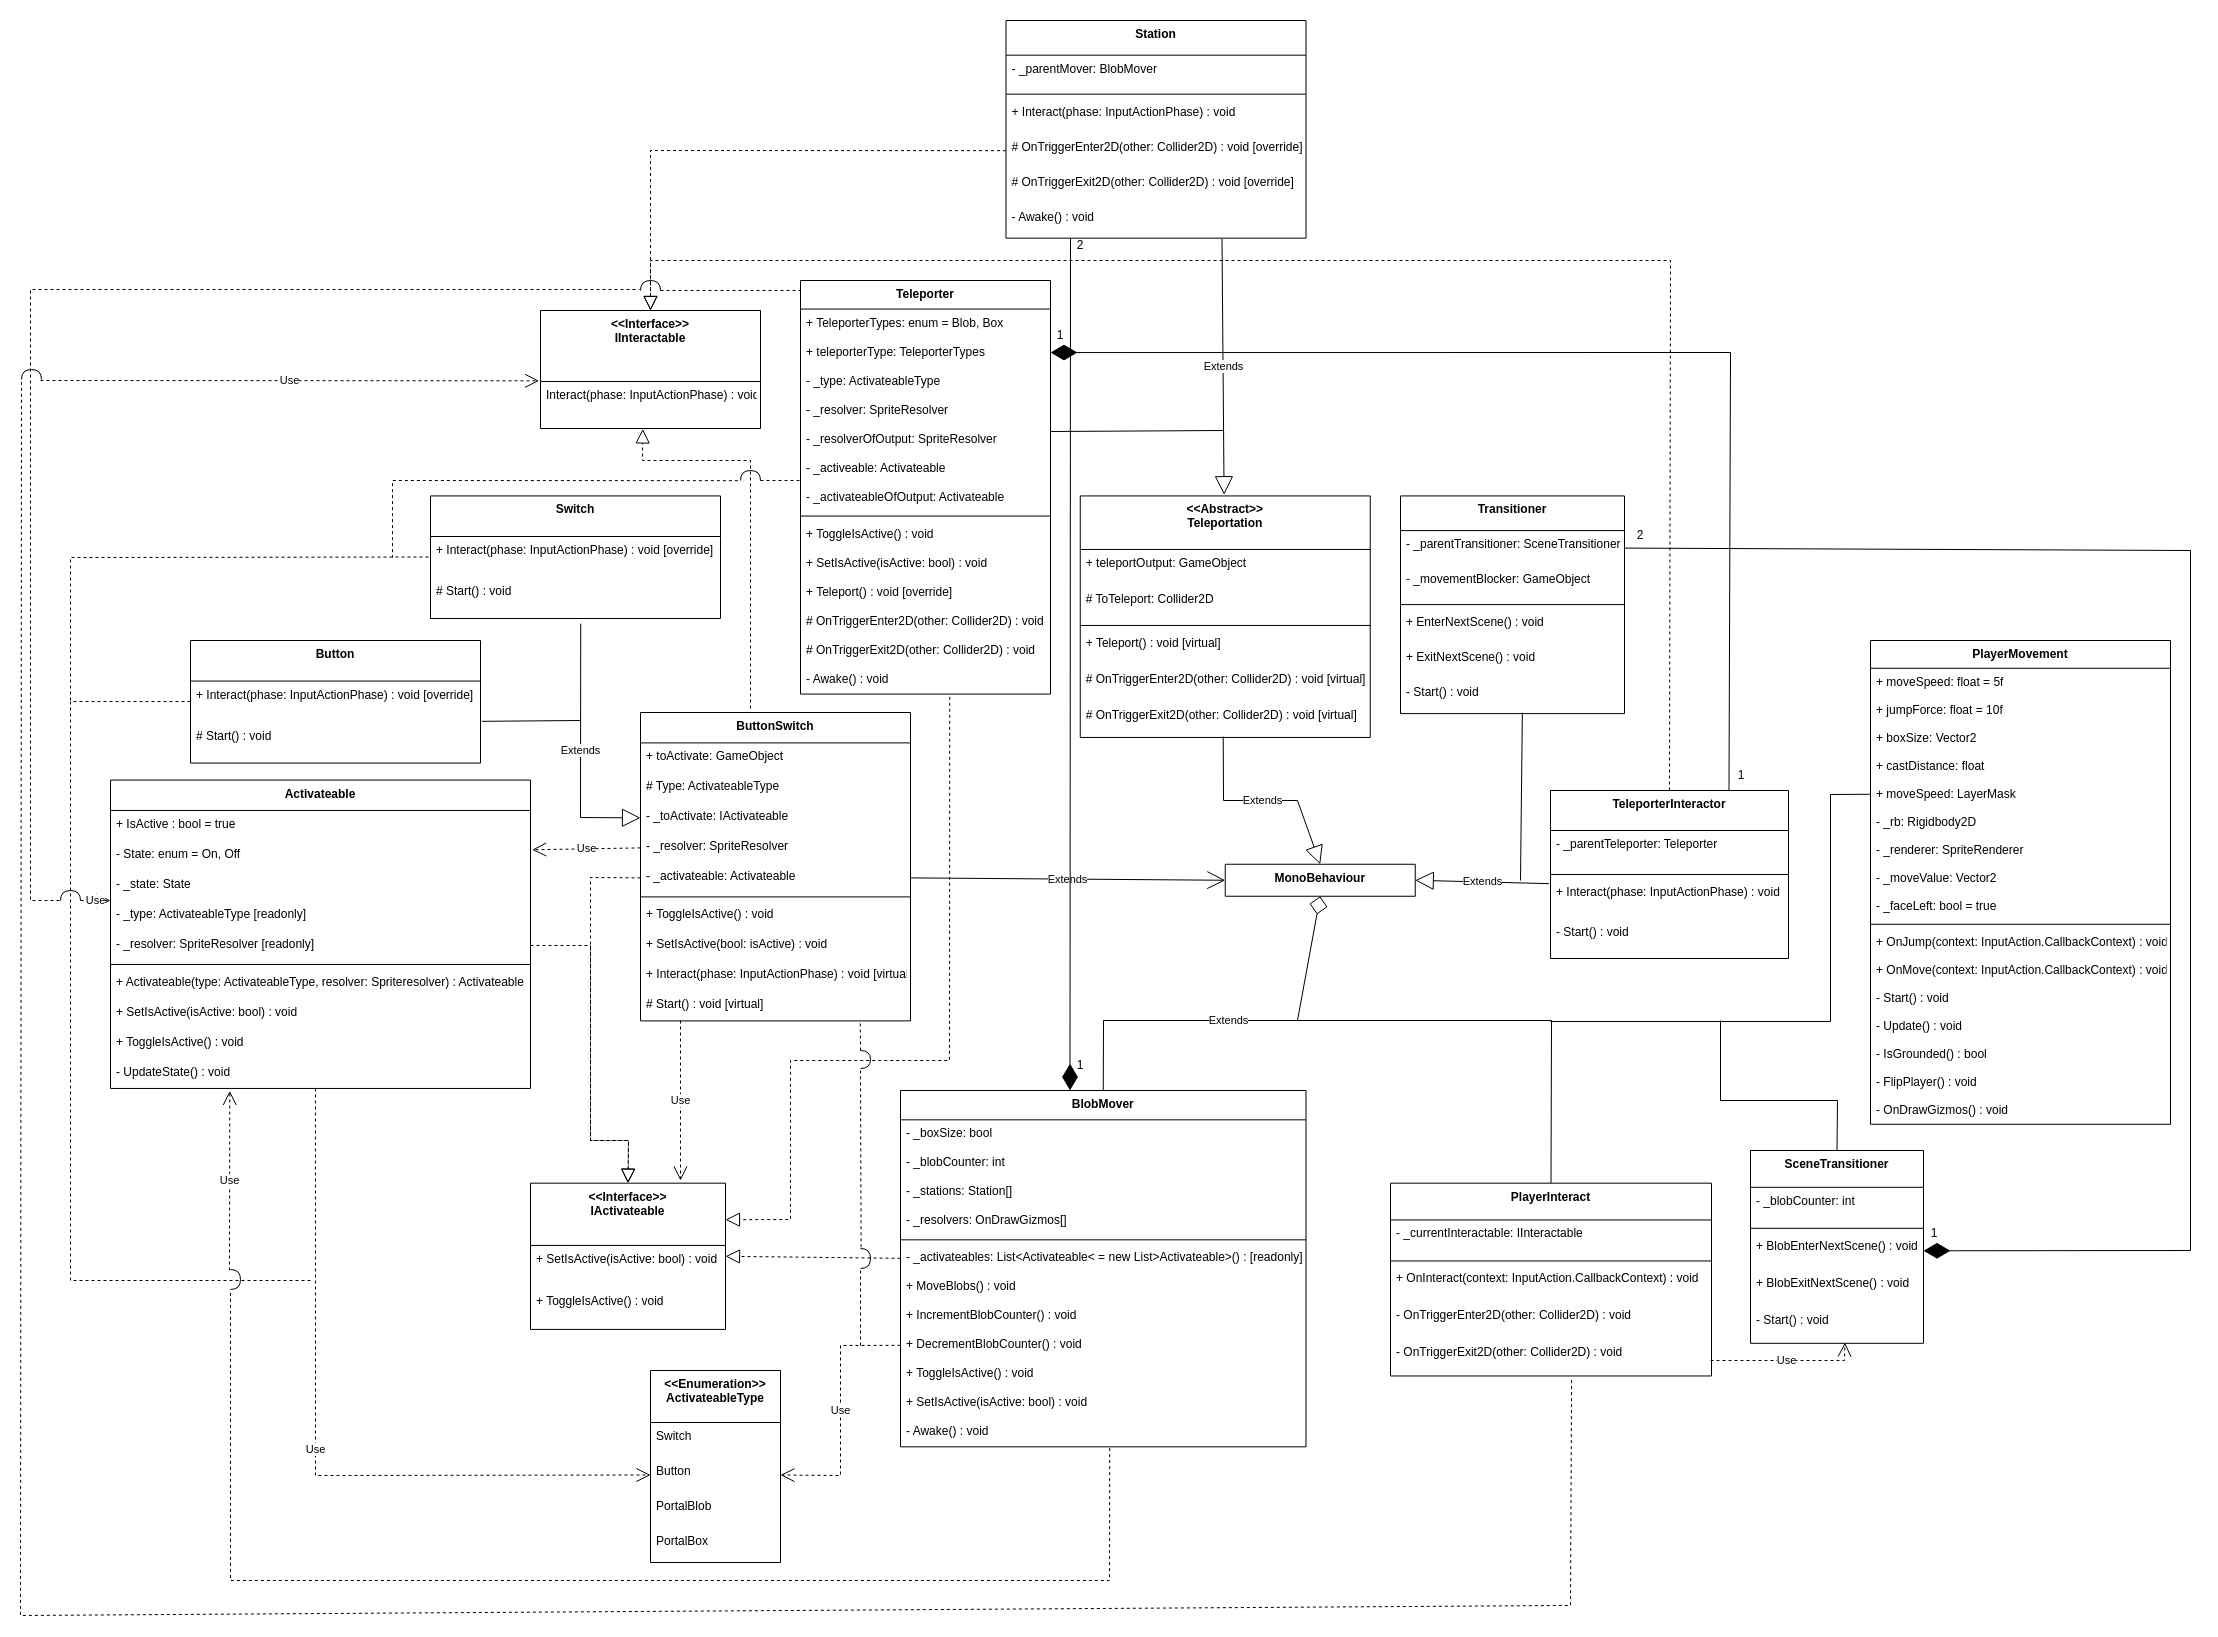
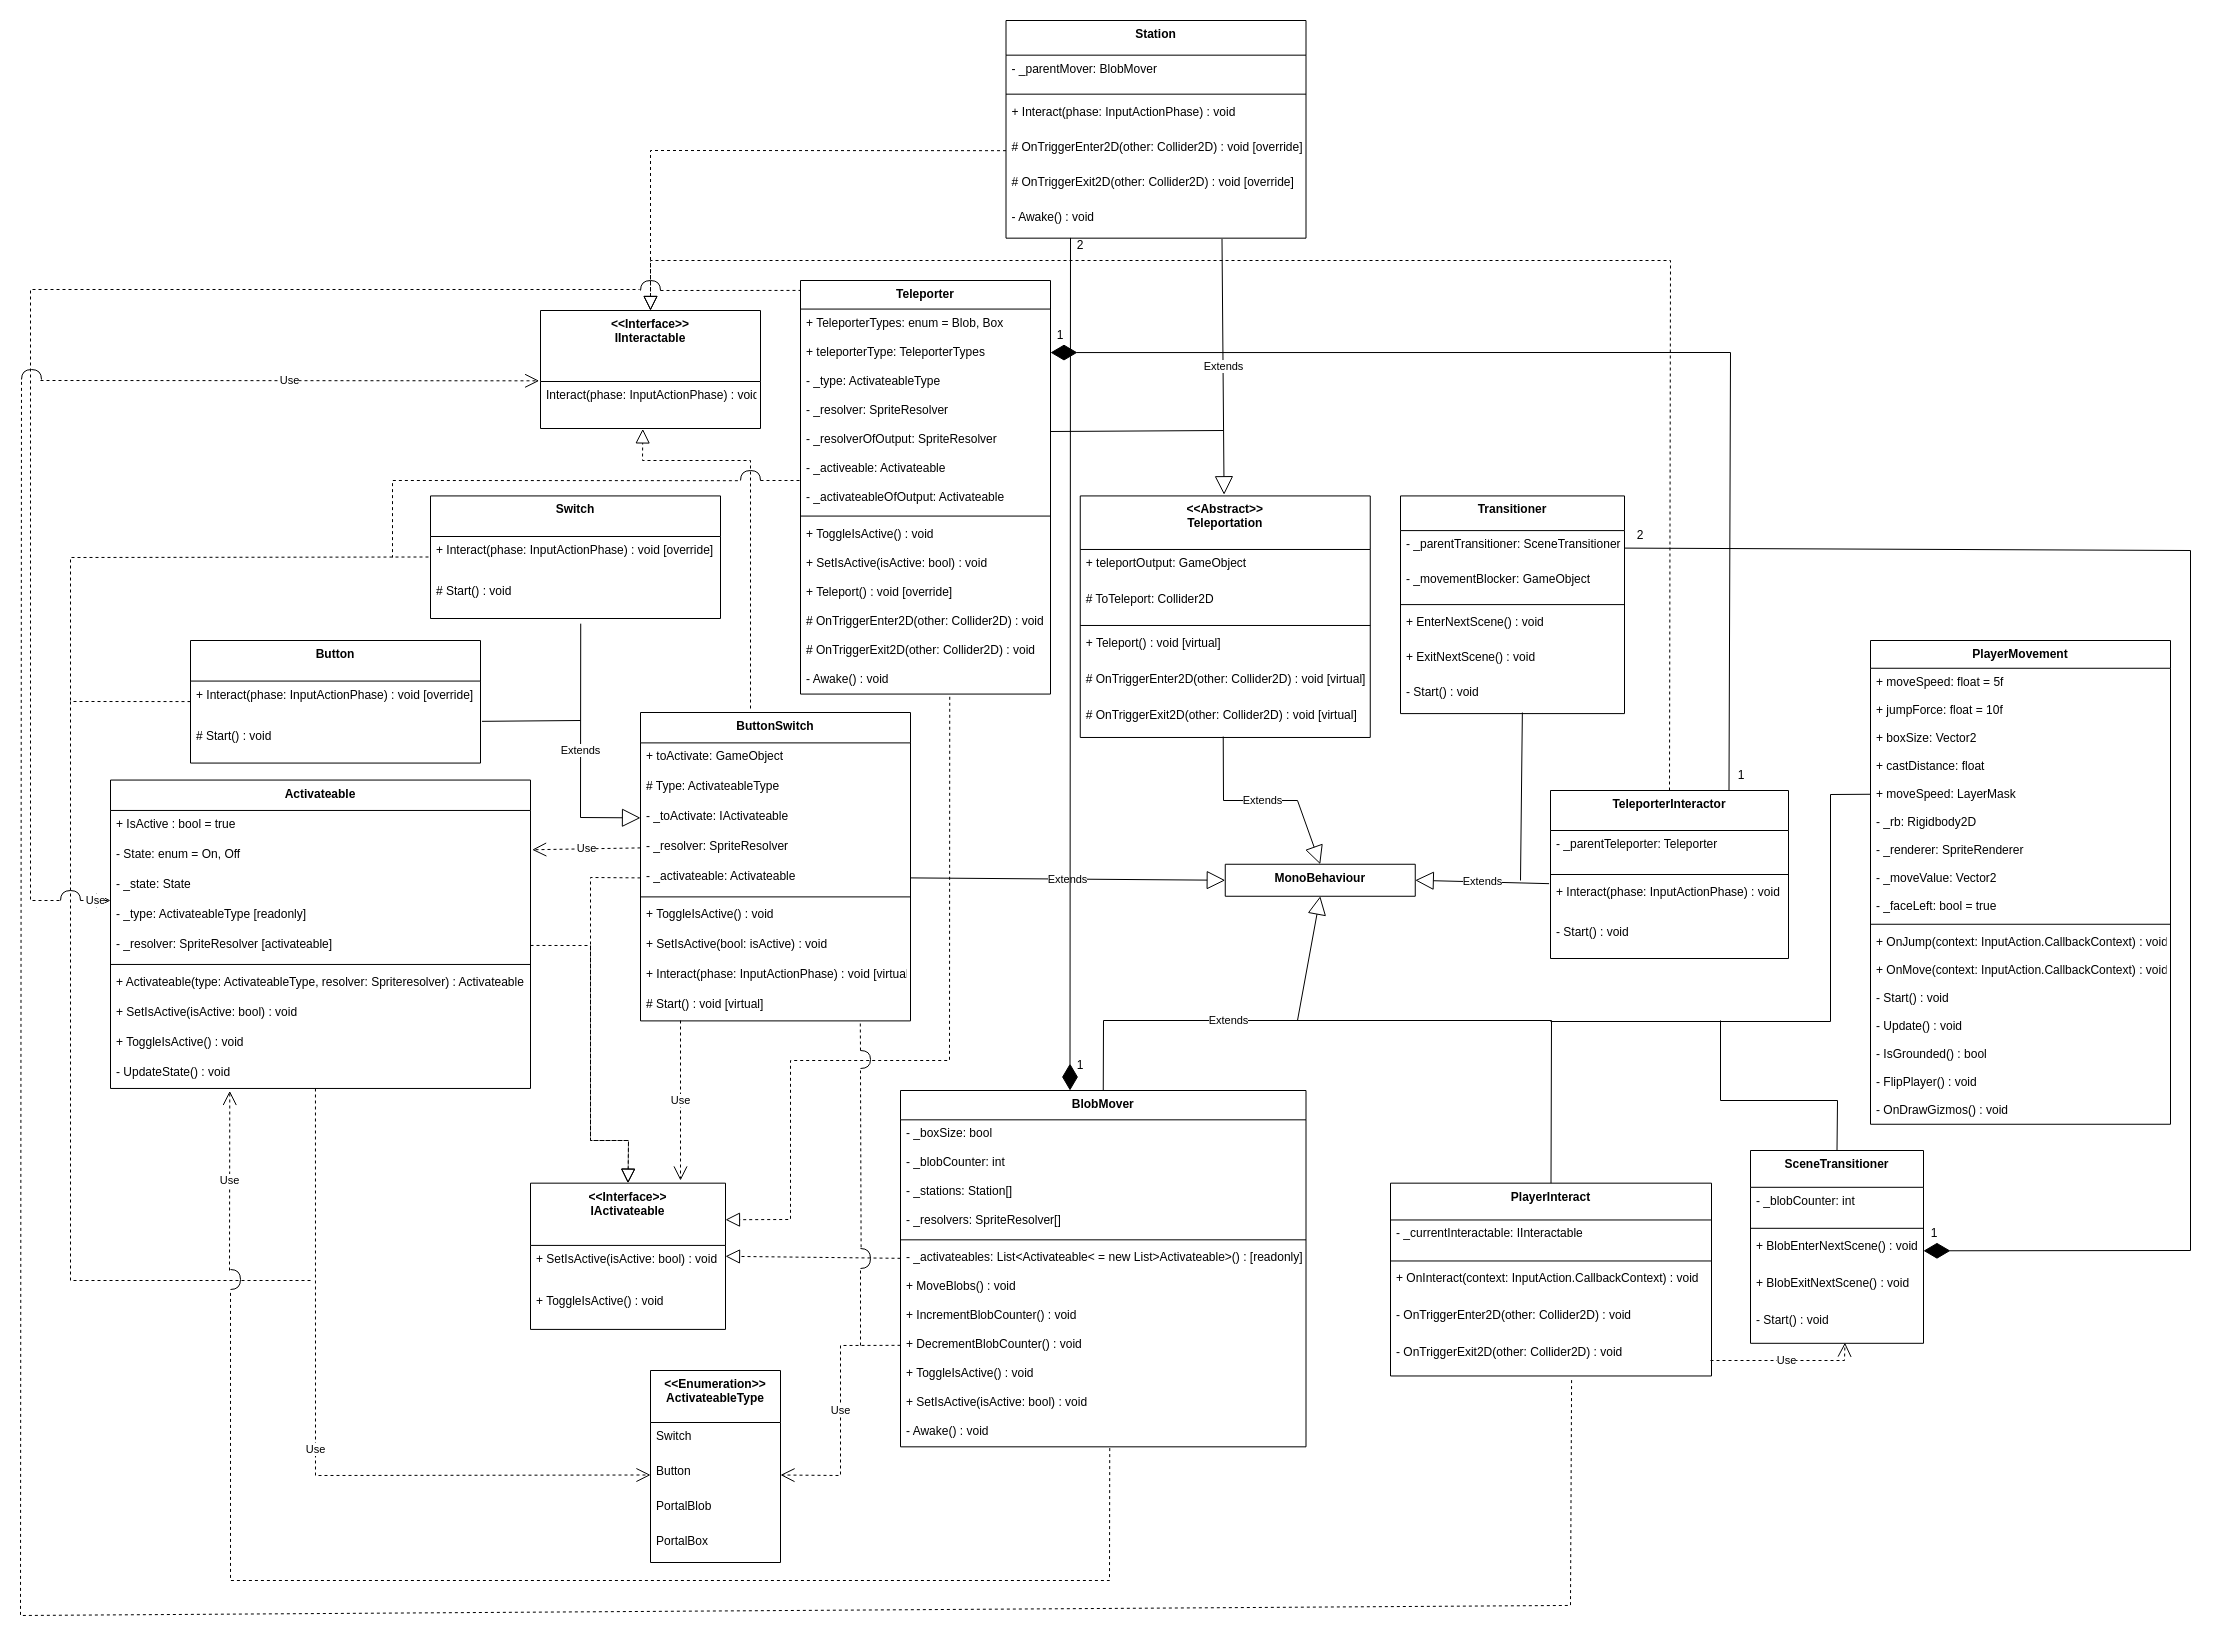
edge "- _activateable: Activateable" -> "MonoBehaviour": arrowhead open -> block
edge "BlobMover" -> "MonoBehaviour": arrowhead diamond -> block
node "- _resolver: SpriteResolver [readonly]": label "- _resolver: SpriteResolver [readonly]" -> "- _resolver: SpriteResolver [activateable]"
node "- _resolvers: OnDrawGizmos[]": label "- _resolvers: OnDrawGizmos[]" -> "- _resolvers: SpriteResolver[]"
